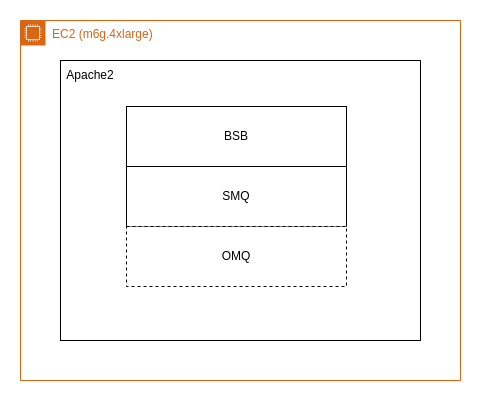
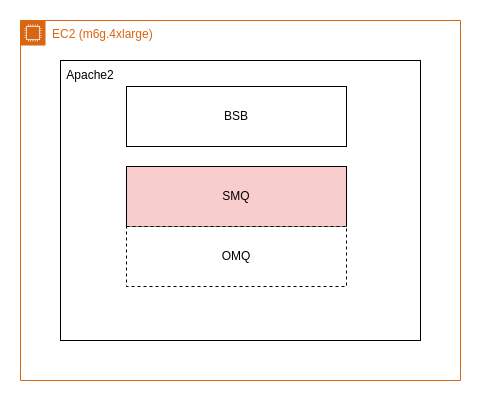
node "BSB": moved (237, 137) -> (237, 117)
node "SMQ": fillcolor #ffffff -> #f8cecc
